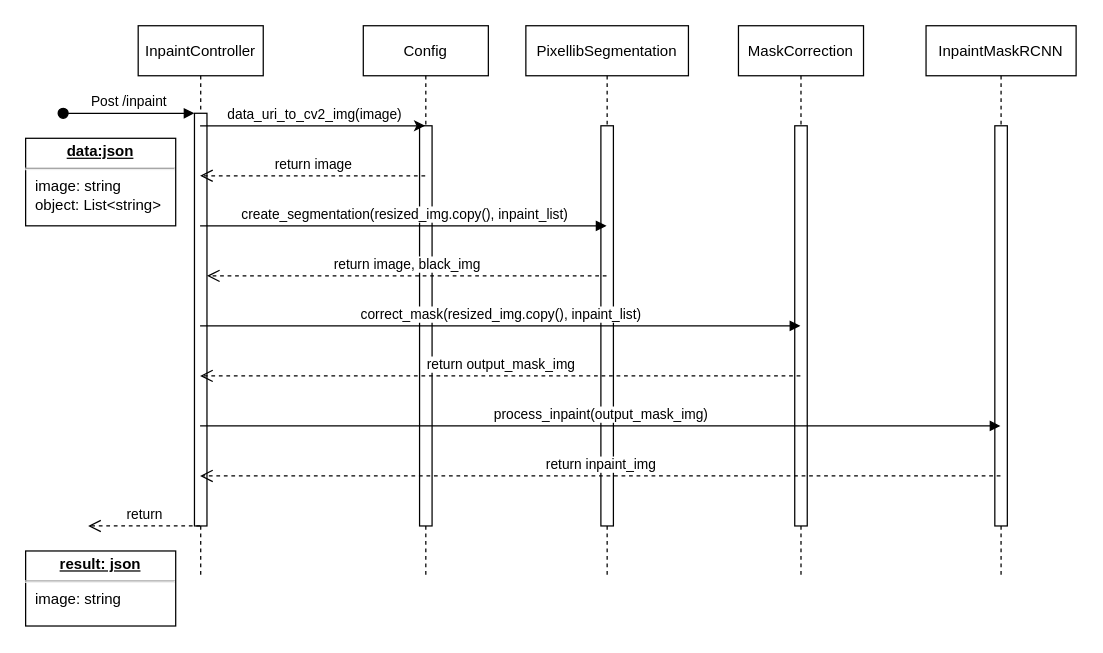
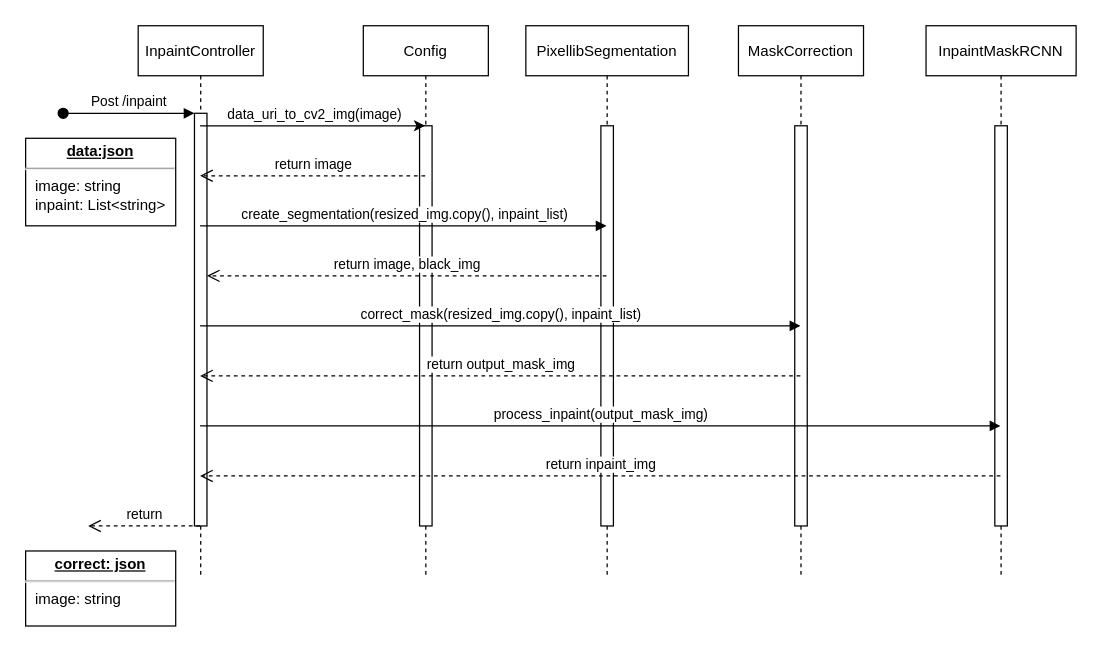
node "data:json image: string object: List<string>": label "data:json image: string object: List<string>" -> "data:json image: string inpaint: List<string>"
node "result: json image: string": label "result: json image: string" -> "correct: json image: string"
